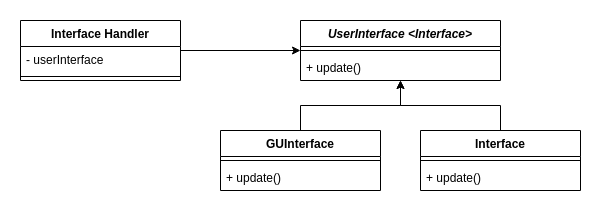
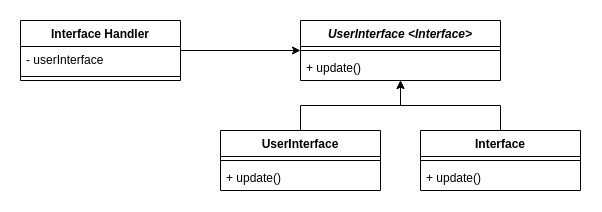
node "GUInterface": label "GUInterface" -> "UserInterface"
